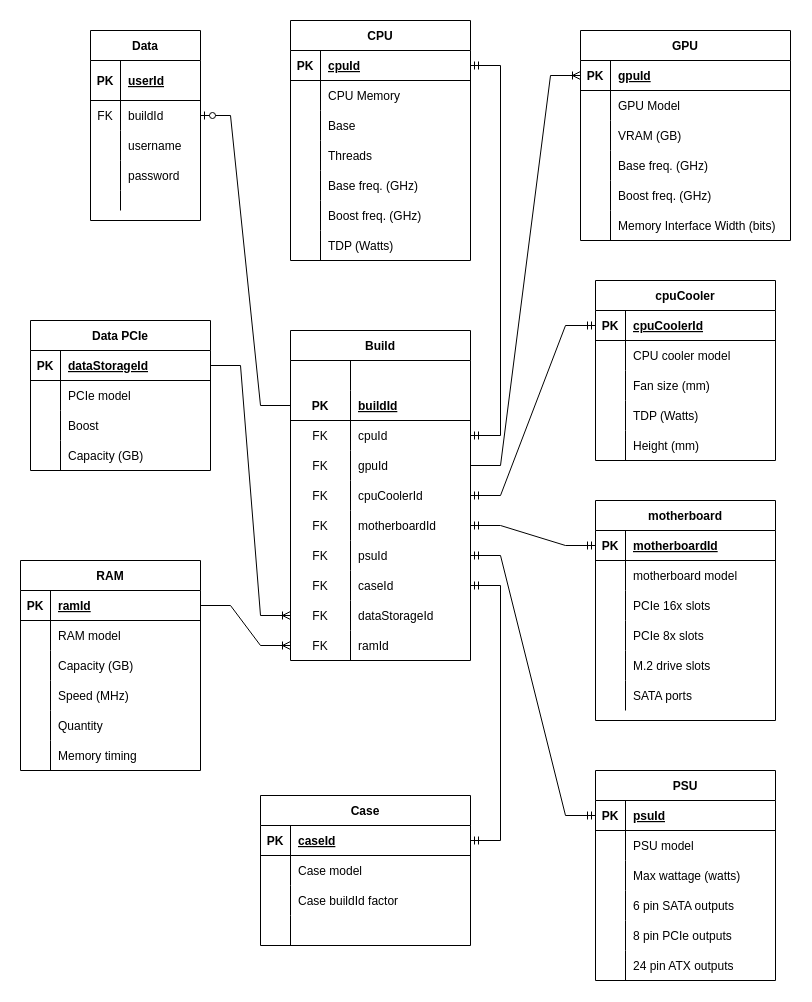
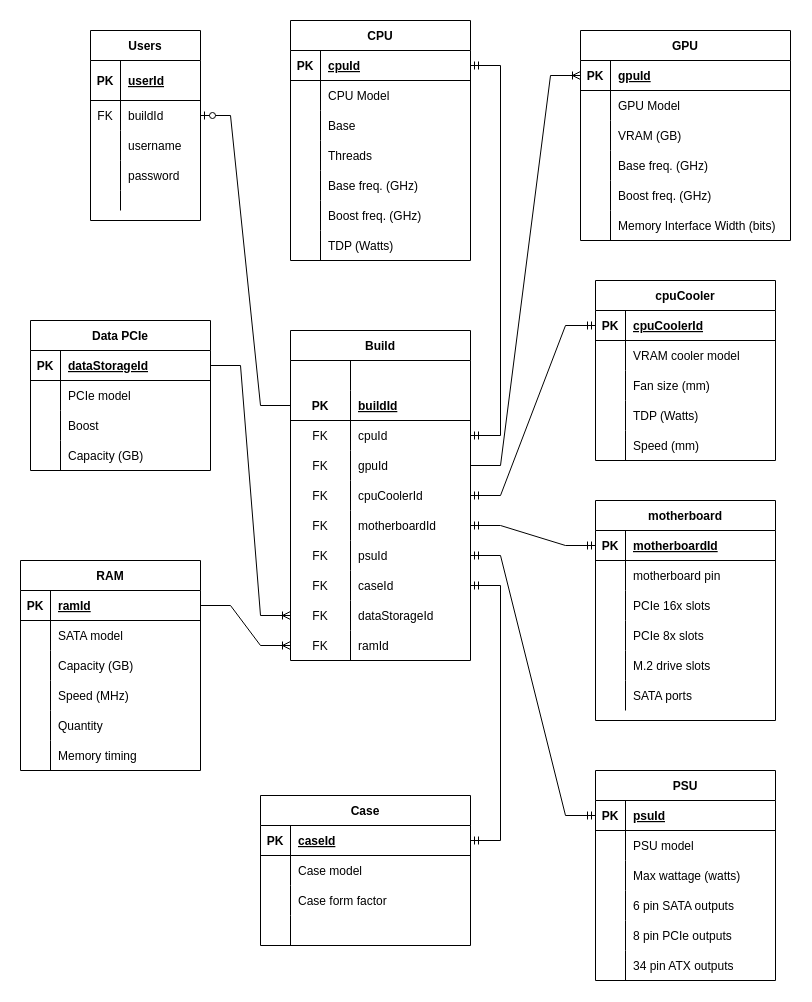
node "Data": label "Data" -> "Users"
node "CPU Memory": label "CPU Memory" -> "CPU Model"
node "CPU cooler model": label "CPU cooler model" -> "VRAM cooler model"
node "Height (mm)": label "Height (mm)" -> "Speed (mm)"
node "motherboard model": label "motherboard model" -> "motherboard pin"
node "RAM model": label "RAM model" -> "SATA model"
node "Case buildId factor": label "Case buildId factor" -> "Case form factor"
node "24 pin ATX outputs": label "24 pin ATX outputs" -> "34 pin ATX outputs"
